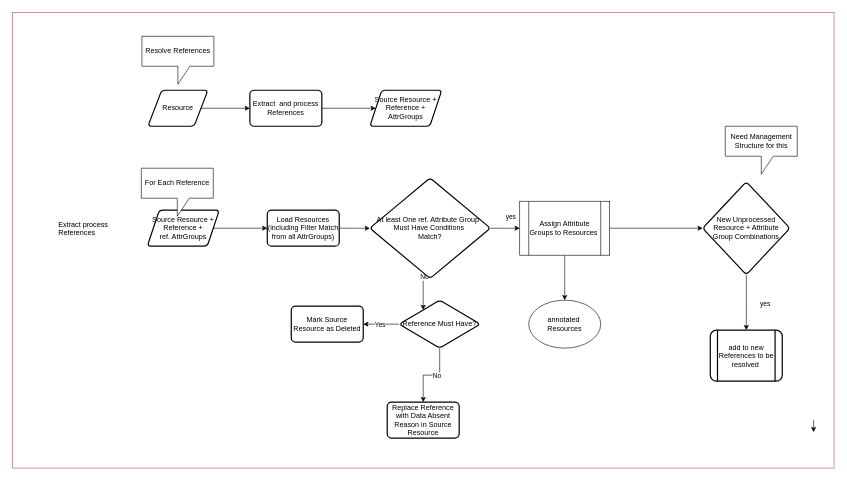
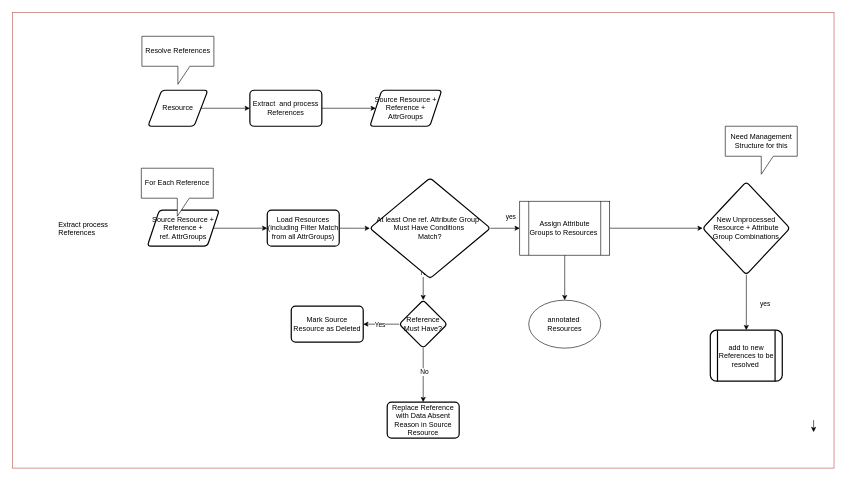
node "Reference Must Have?": size 81x48 -> 48x48
